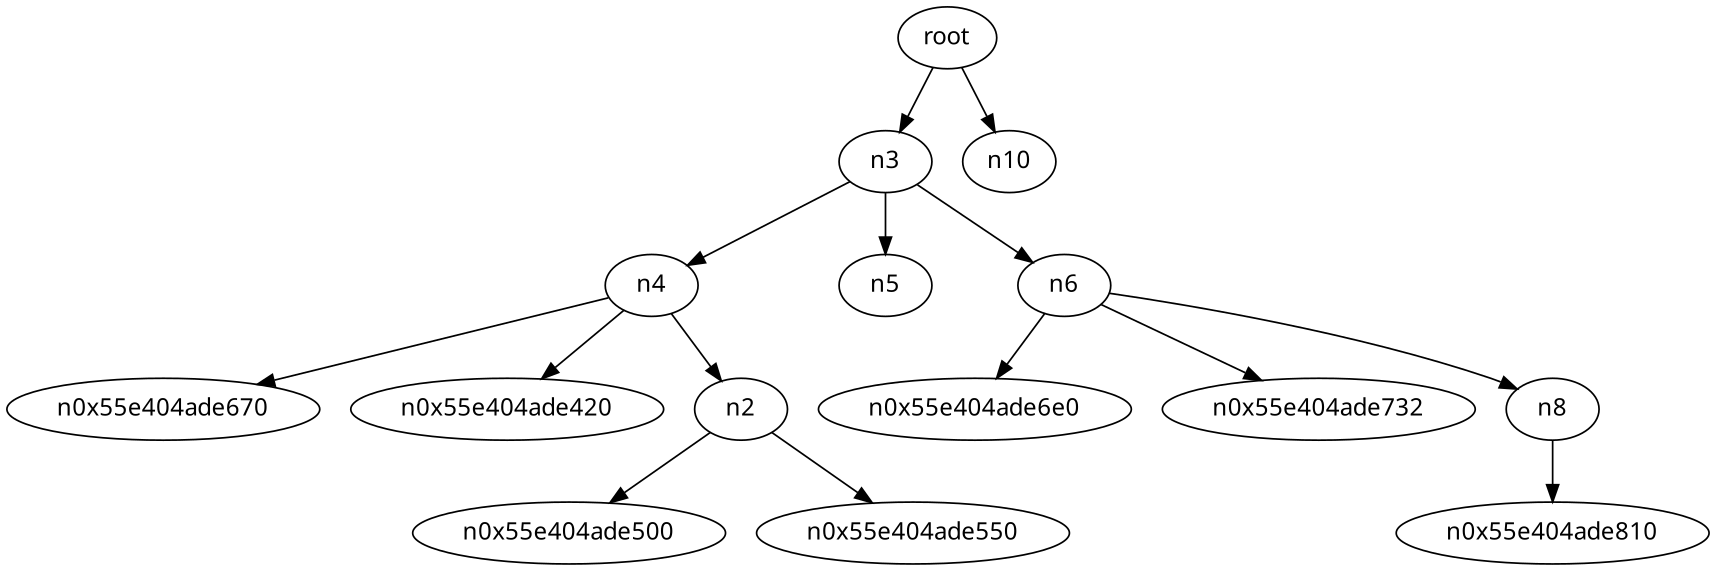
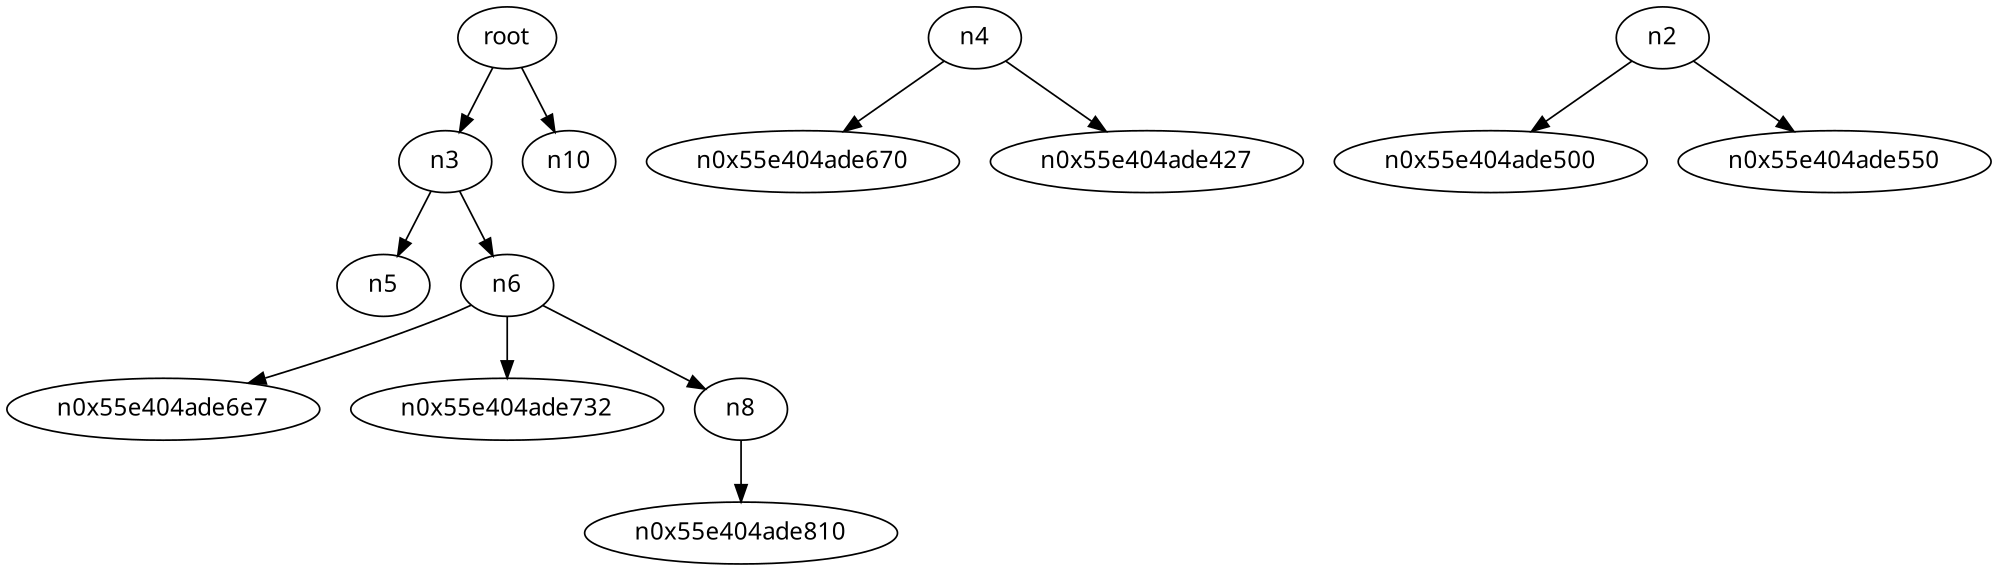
edge "n3" -> "n4": removed
edge "n4" -> "n2": removed
node "n0x55e404ade420": label "n0x55e404ade420" -> "n0x55e404ade427"
node "n0x55e404ade6e0": label "n0x55e404ade6e0" -> "n0x55e404ade6e7"
